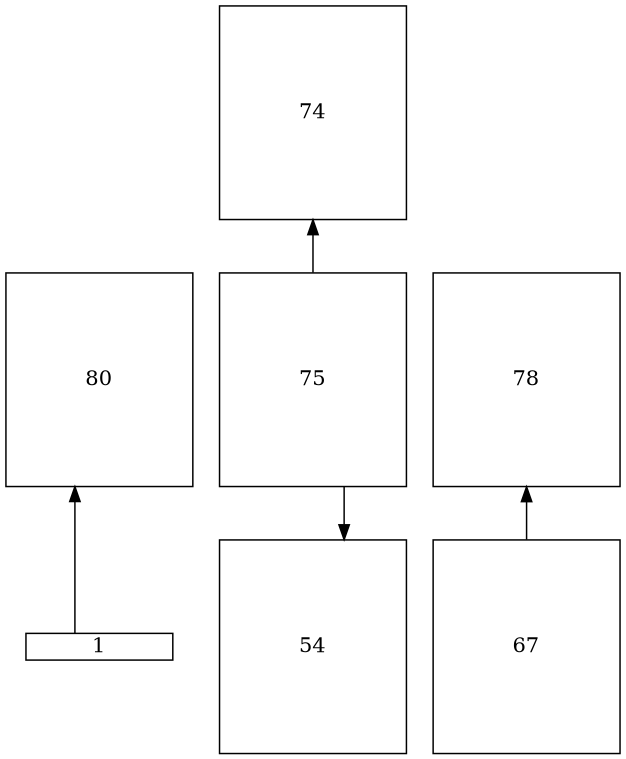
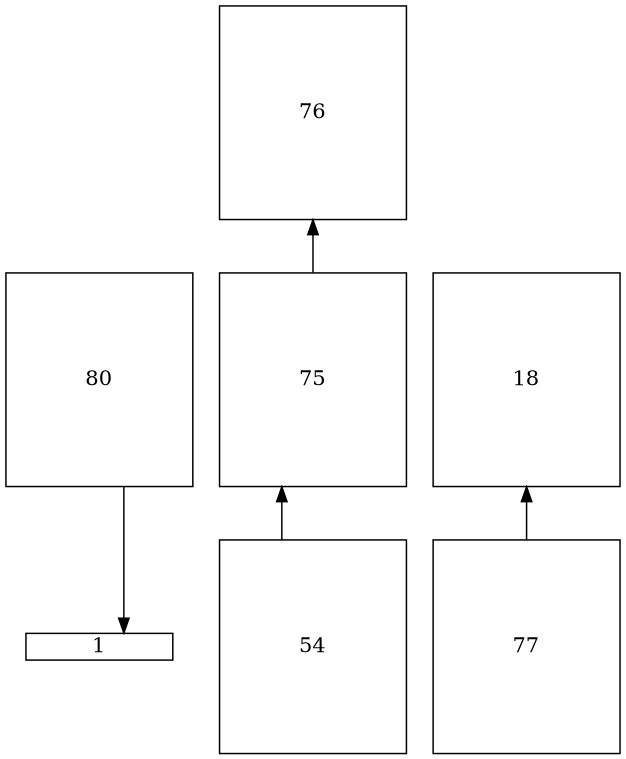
node "74": label "74" -> "76"
node "78": label "78" -> "18"
edge "75" -> "54": reversed
edge "1" -> "80": reversed
node "67": label "67" -> "77"
